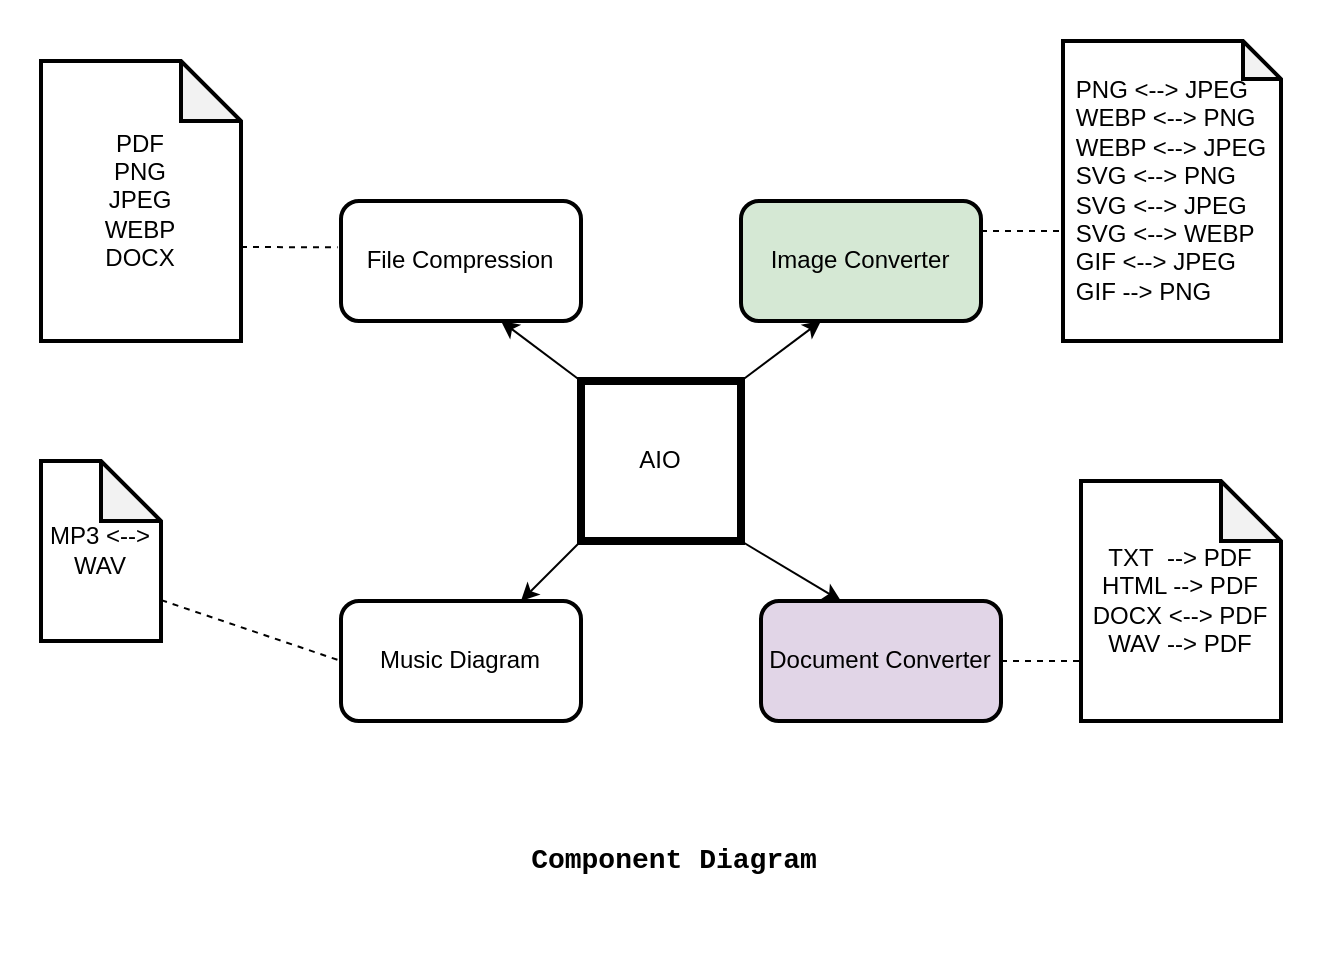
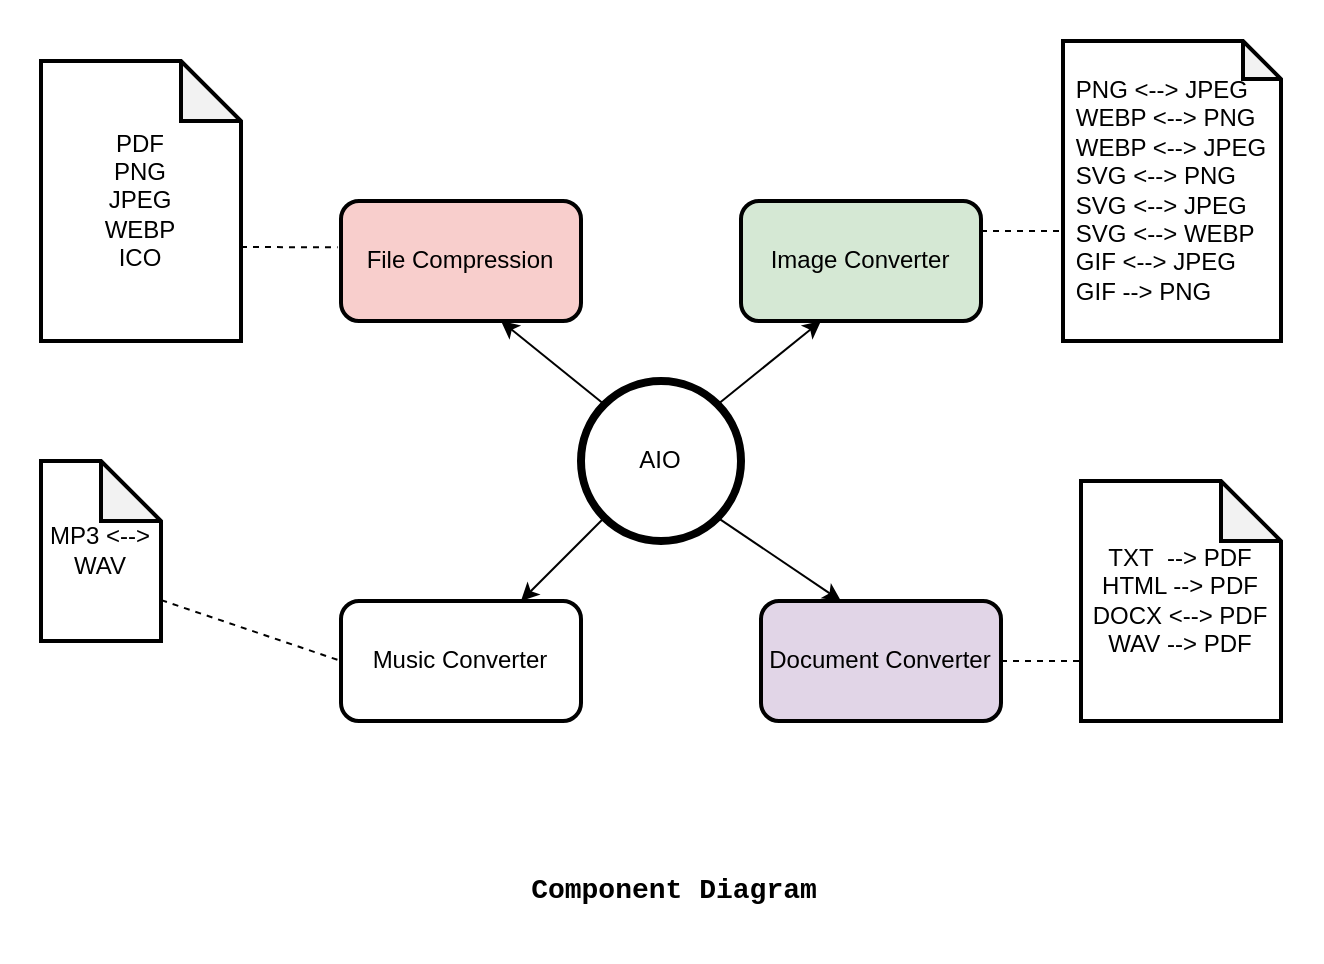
node "PDF PNG JPEG WEBP DOCX": label "PDF PNG JPEG WEBP DOCX" -> "PDF PNG JPEG WEBP ICO"
node "File Compression": fillcolor #ffffff -> #f8cecc
node "AIO": shape rectangle -> ellipse
node "Music Diagram": label "Music Diagram" -> "Music Converter"
node "Component Diagram": moved (675, 861) -> (675, 891)
